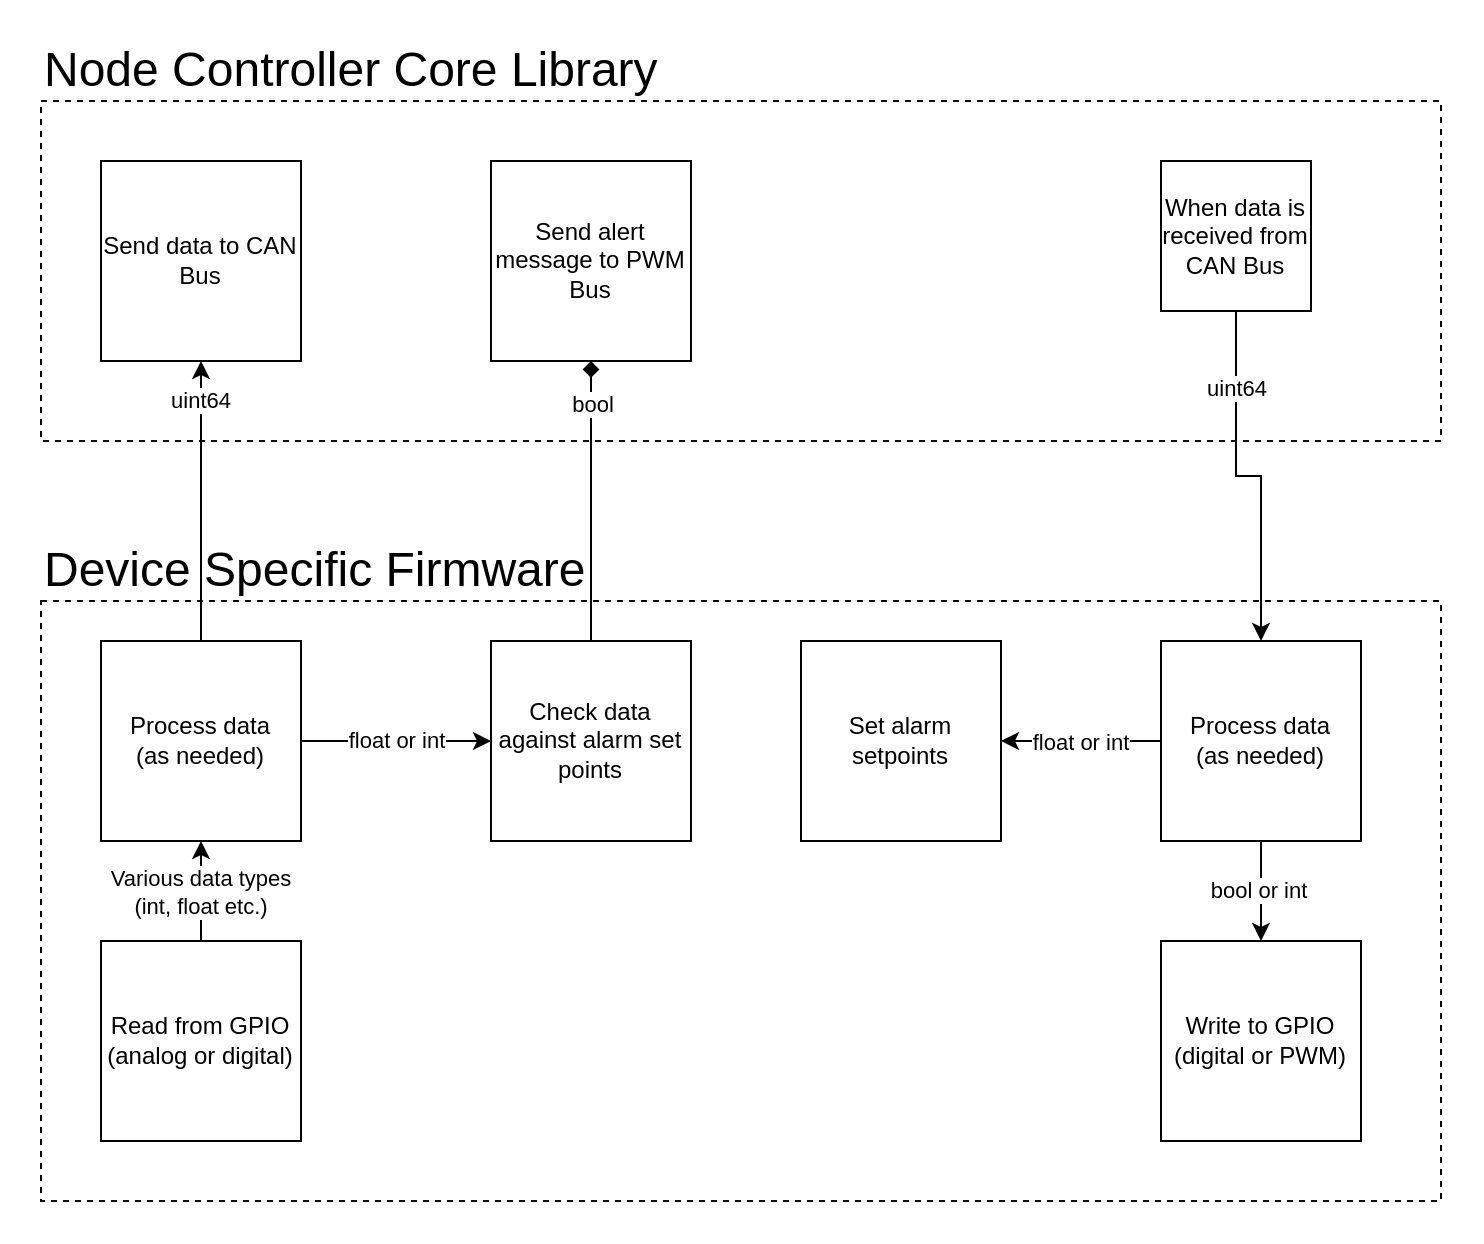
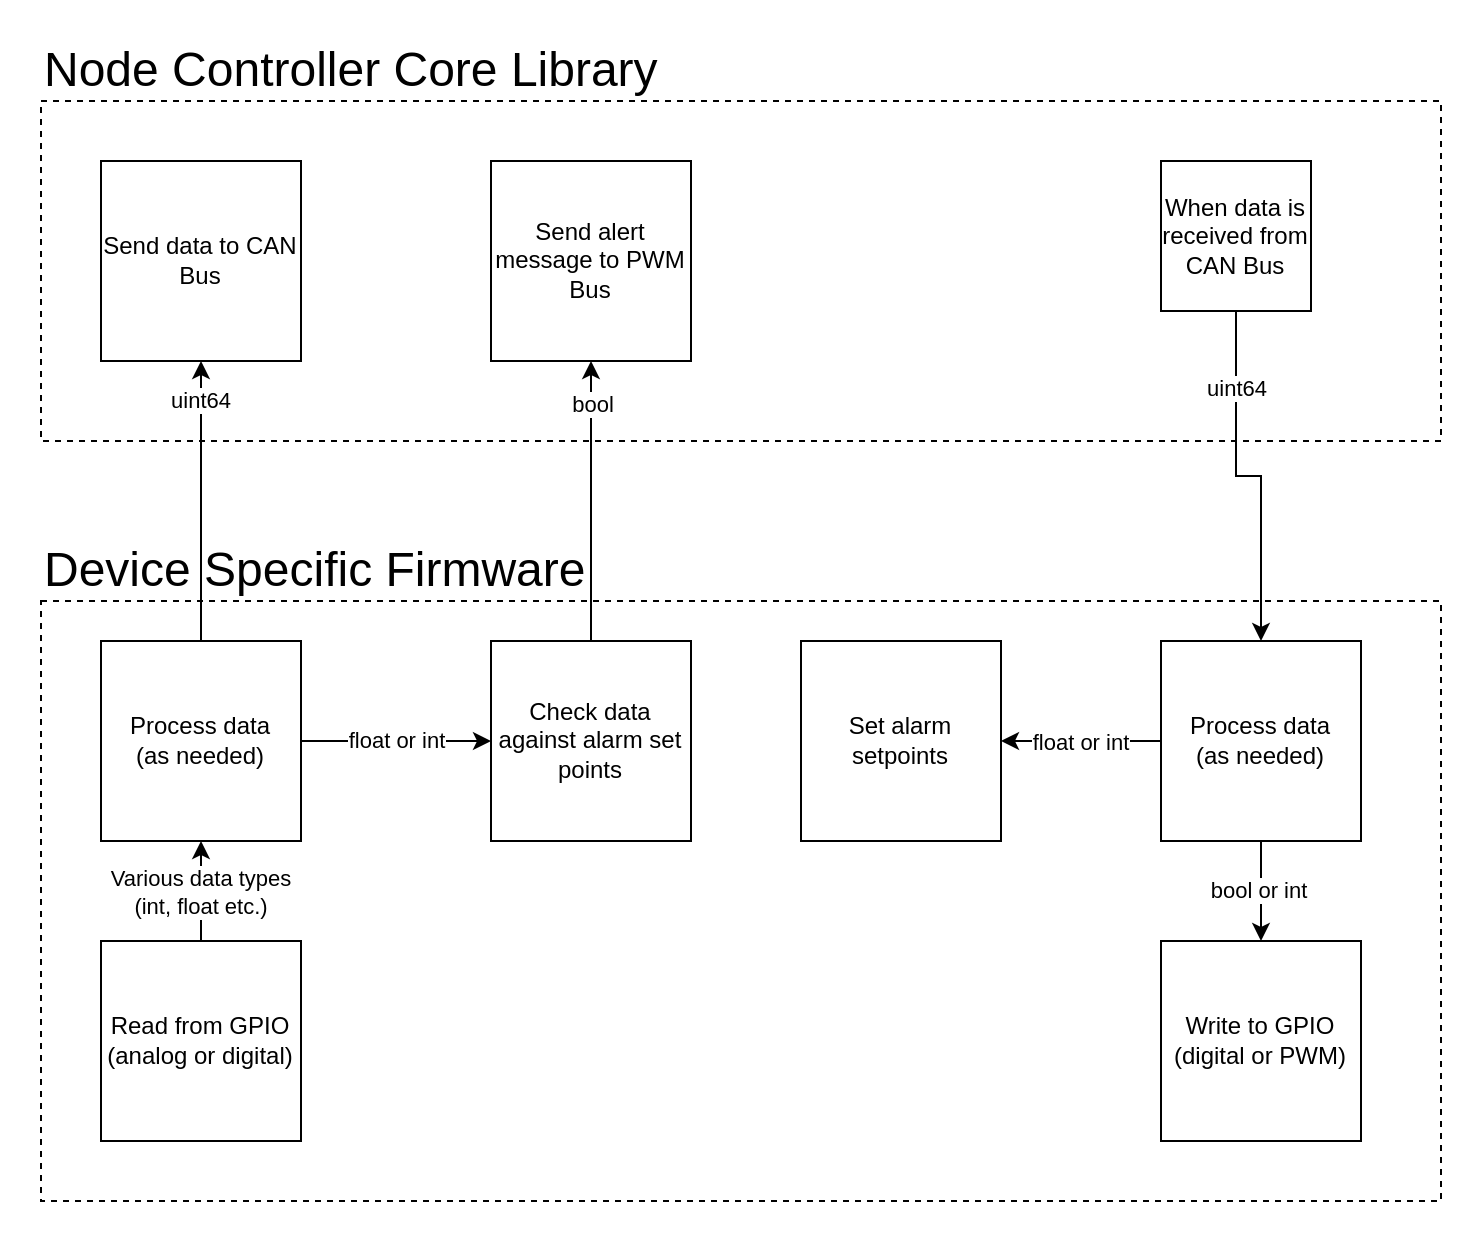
edge "Check data against alarm set points" -> "Send alert message to PWM Bus": arrowhead diamond -> classic
